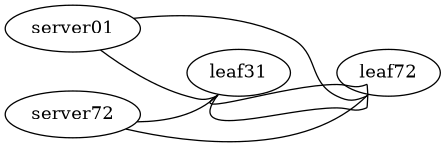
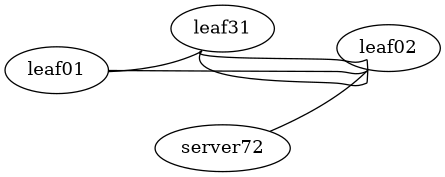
node "server01": label "server01" -> "leaf01"
node "leaf72": label "leaf72" -> "leaf02"
edge "leaf31" -- "server72": removed
